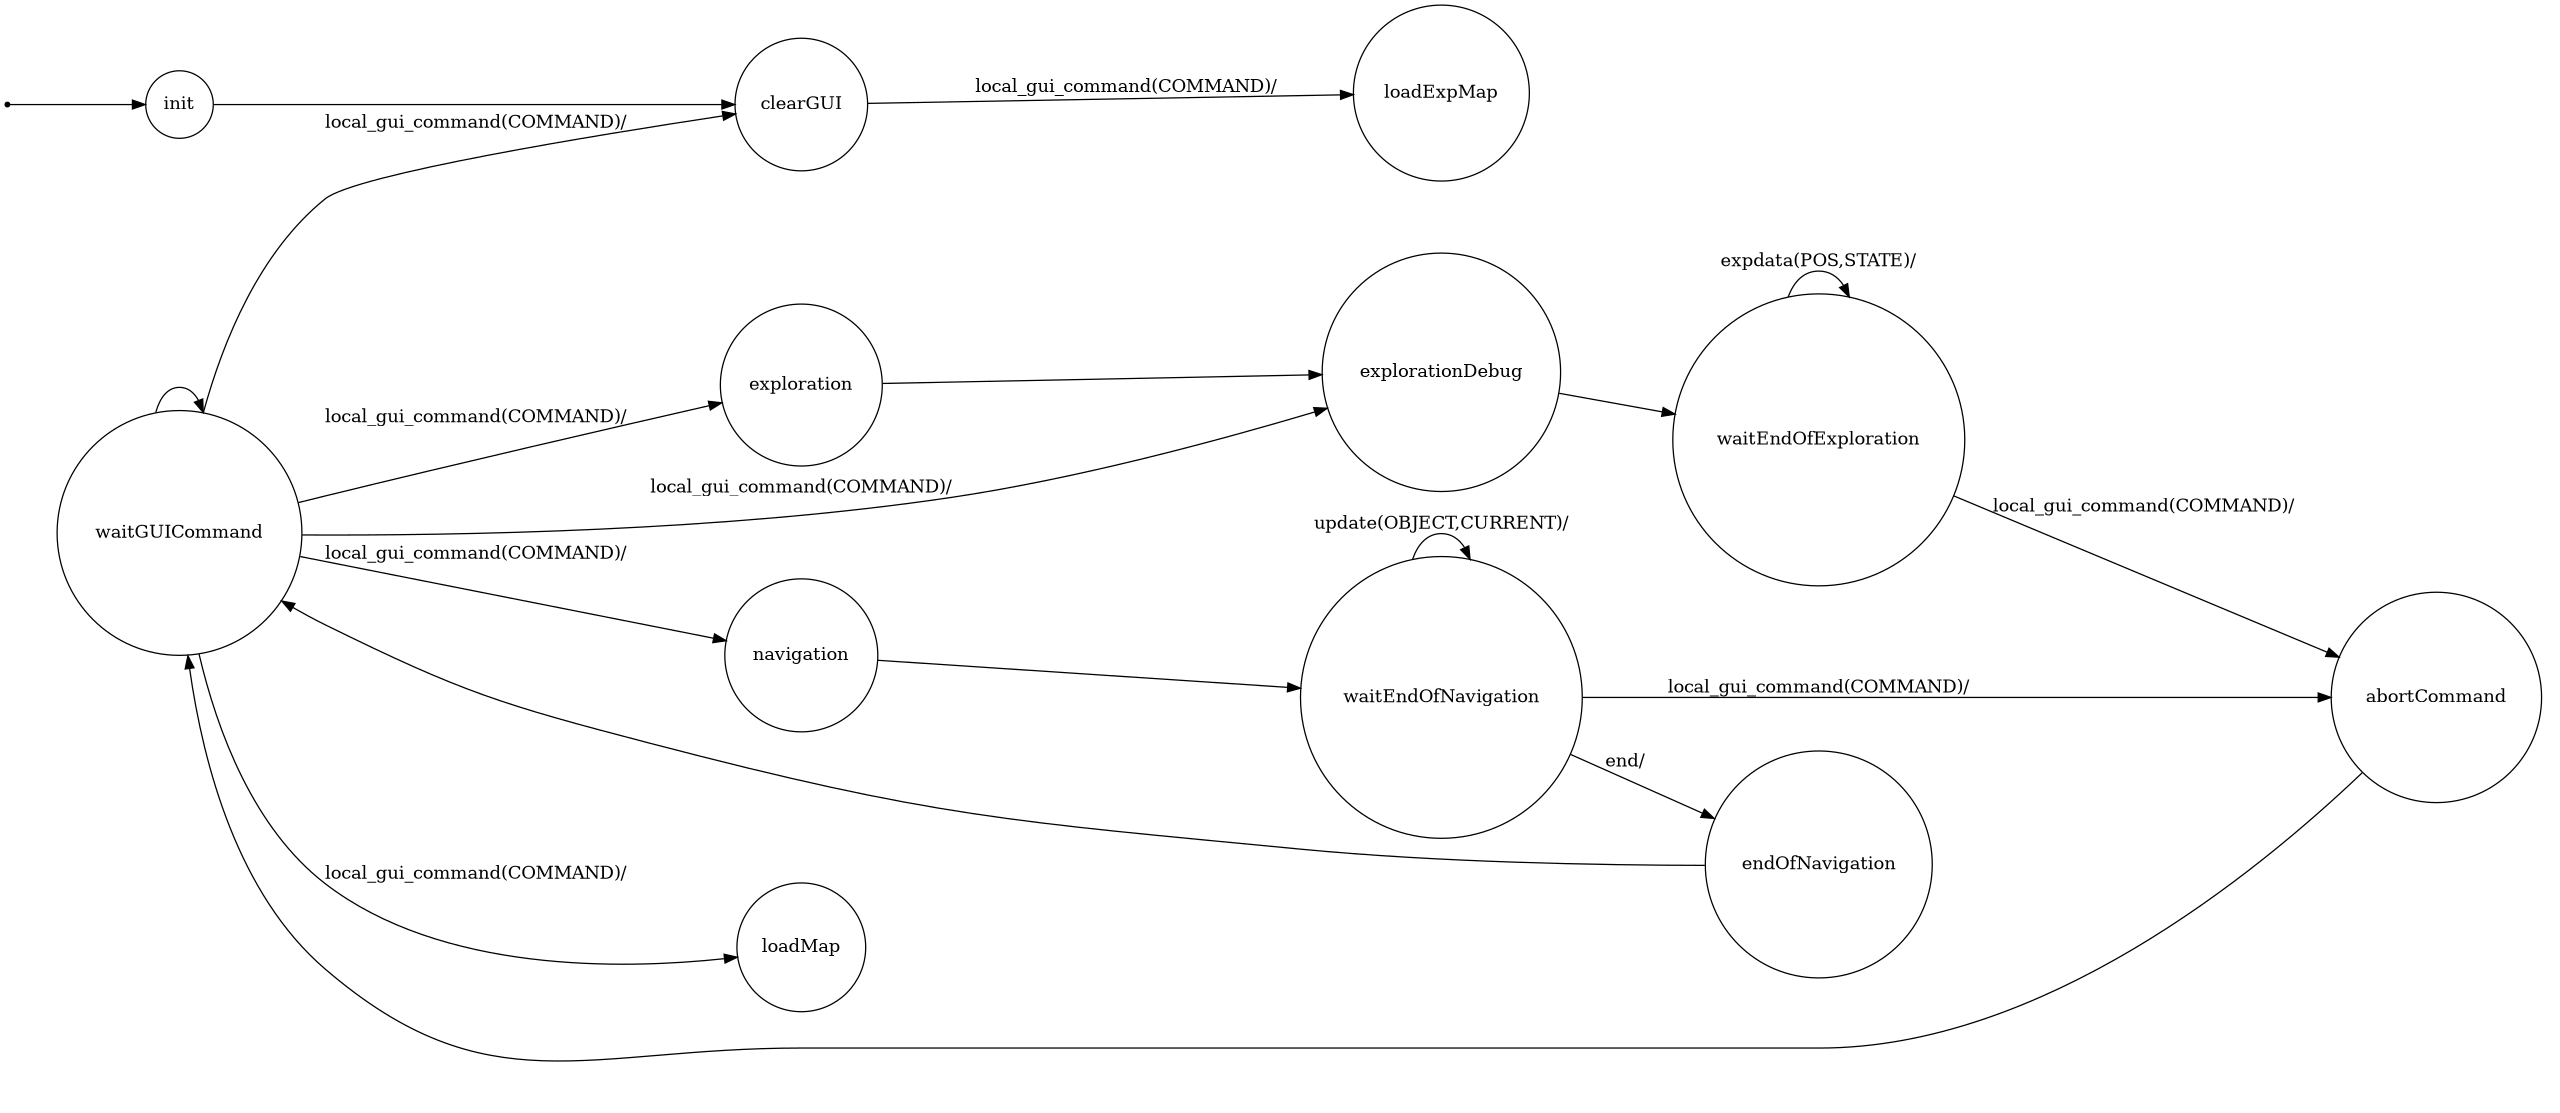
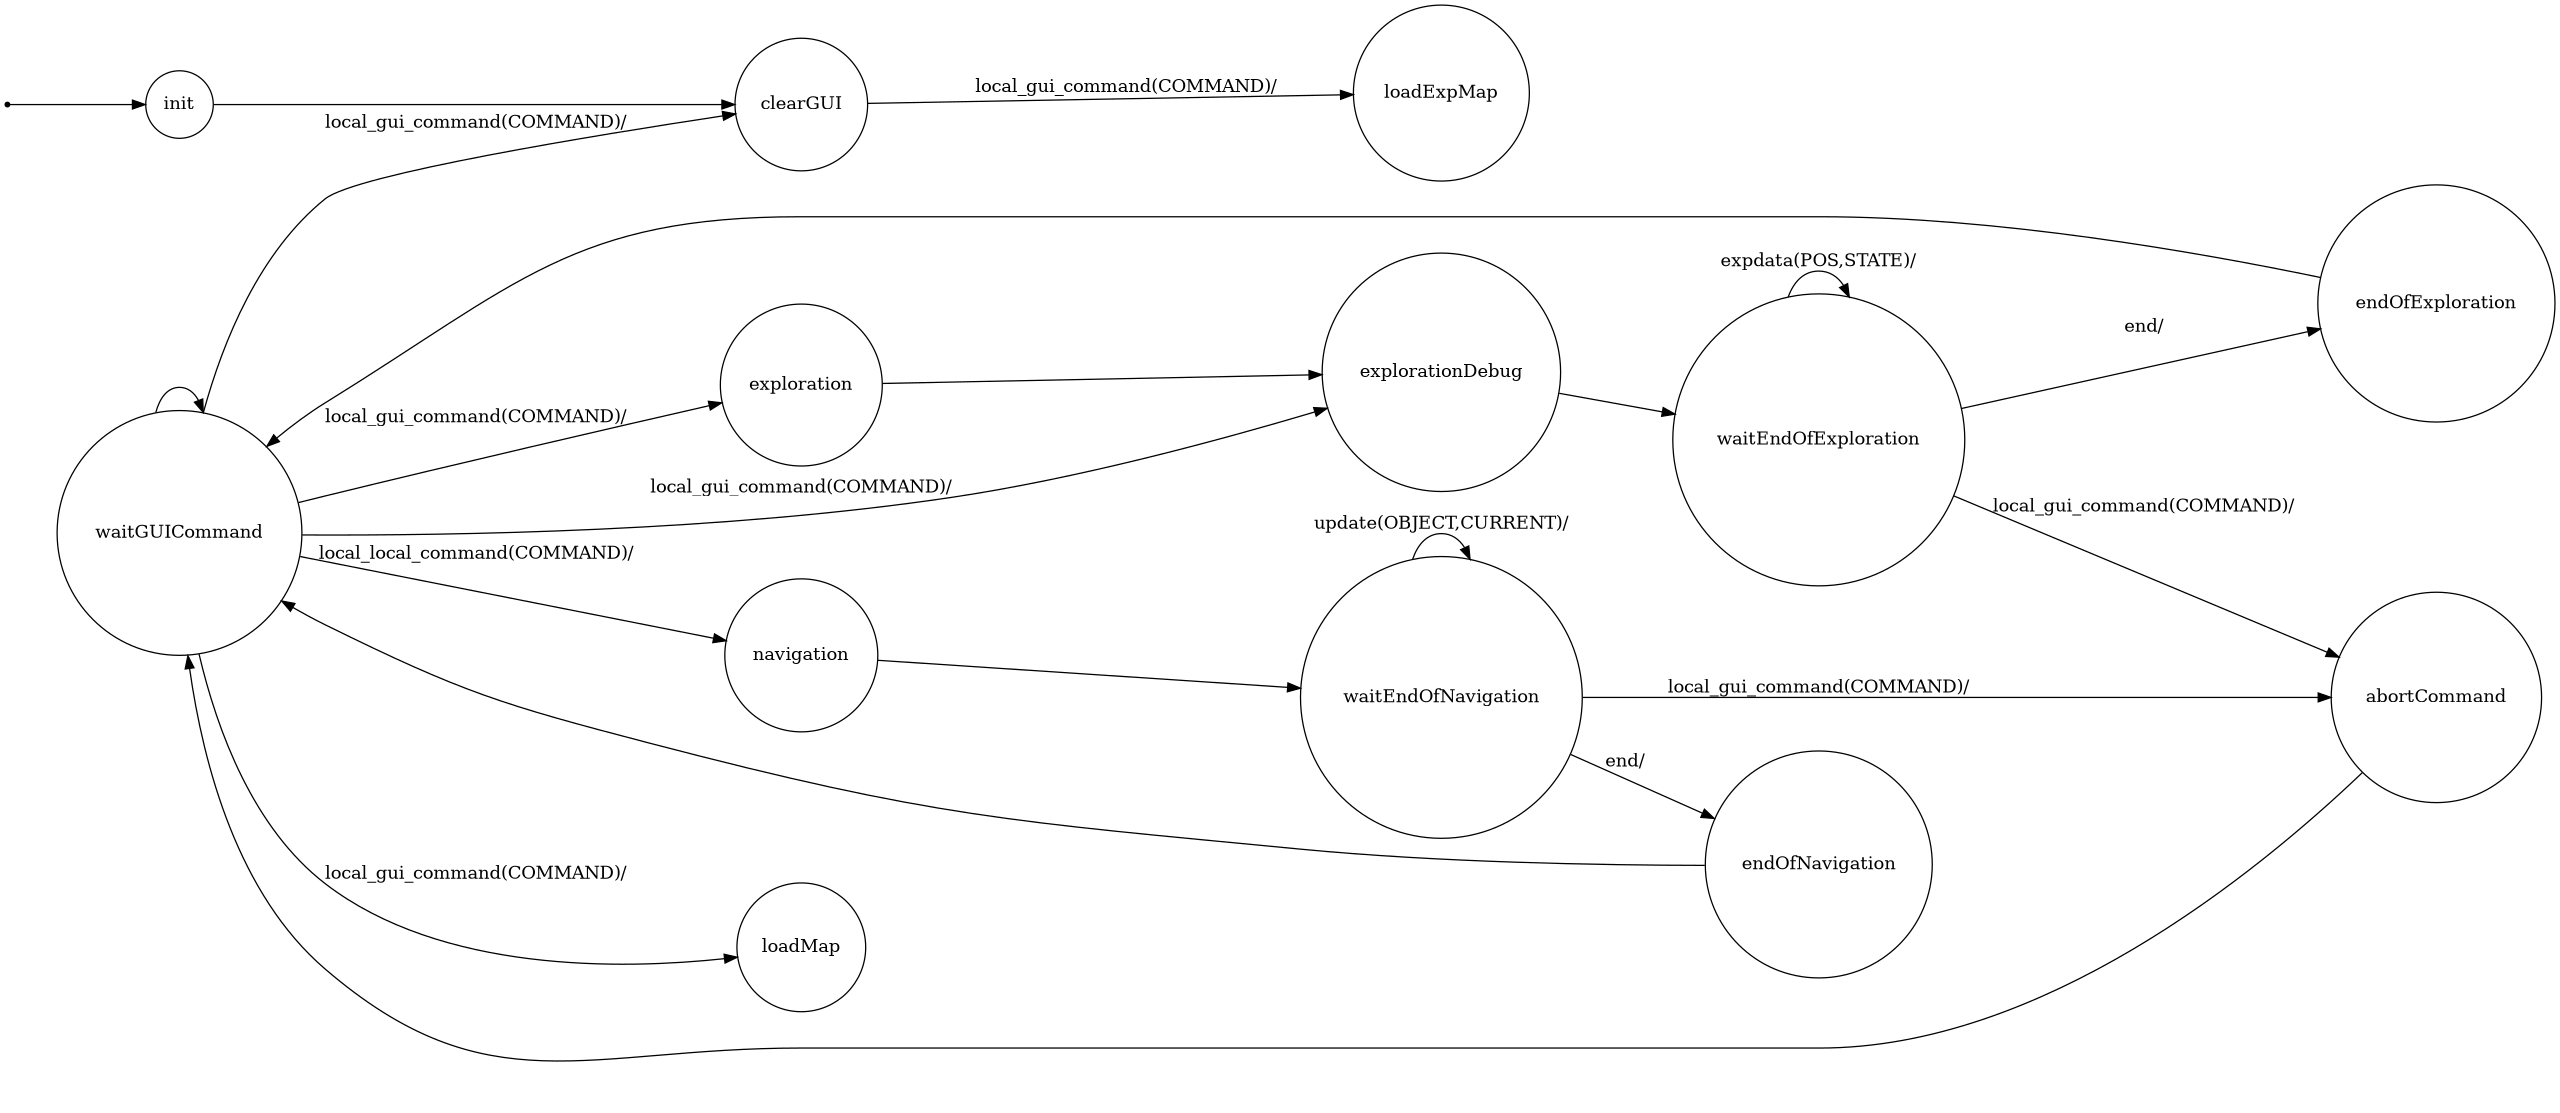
node "endOfExploration": added
edge "waitGUICommand" -> "navigation": label "local_gui_command(COMMAND)/" -> "local_local_command(COMMAND)/"
